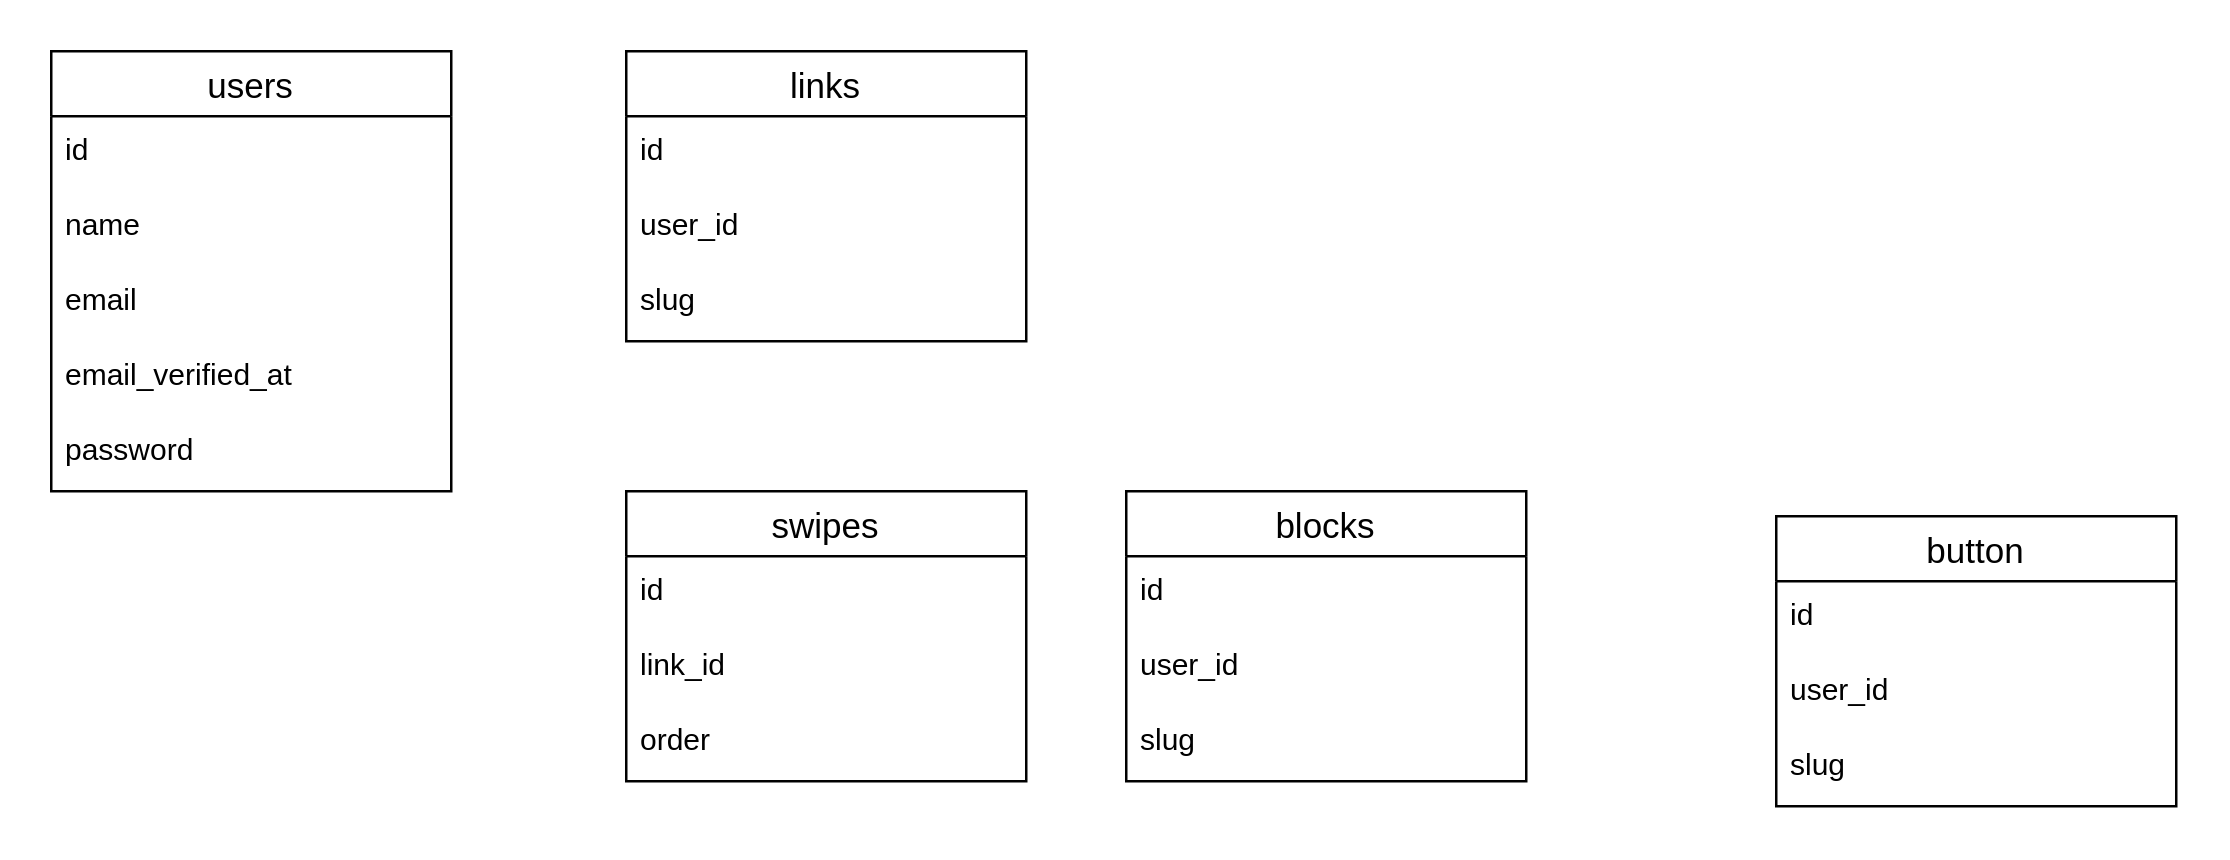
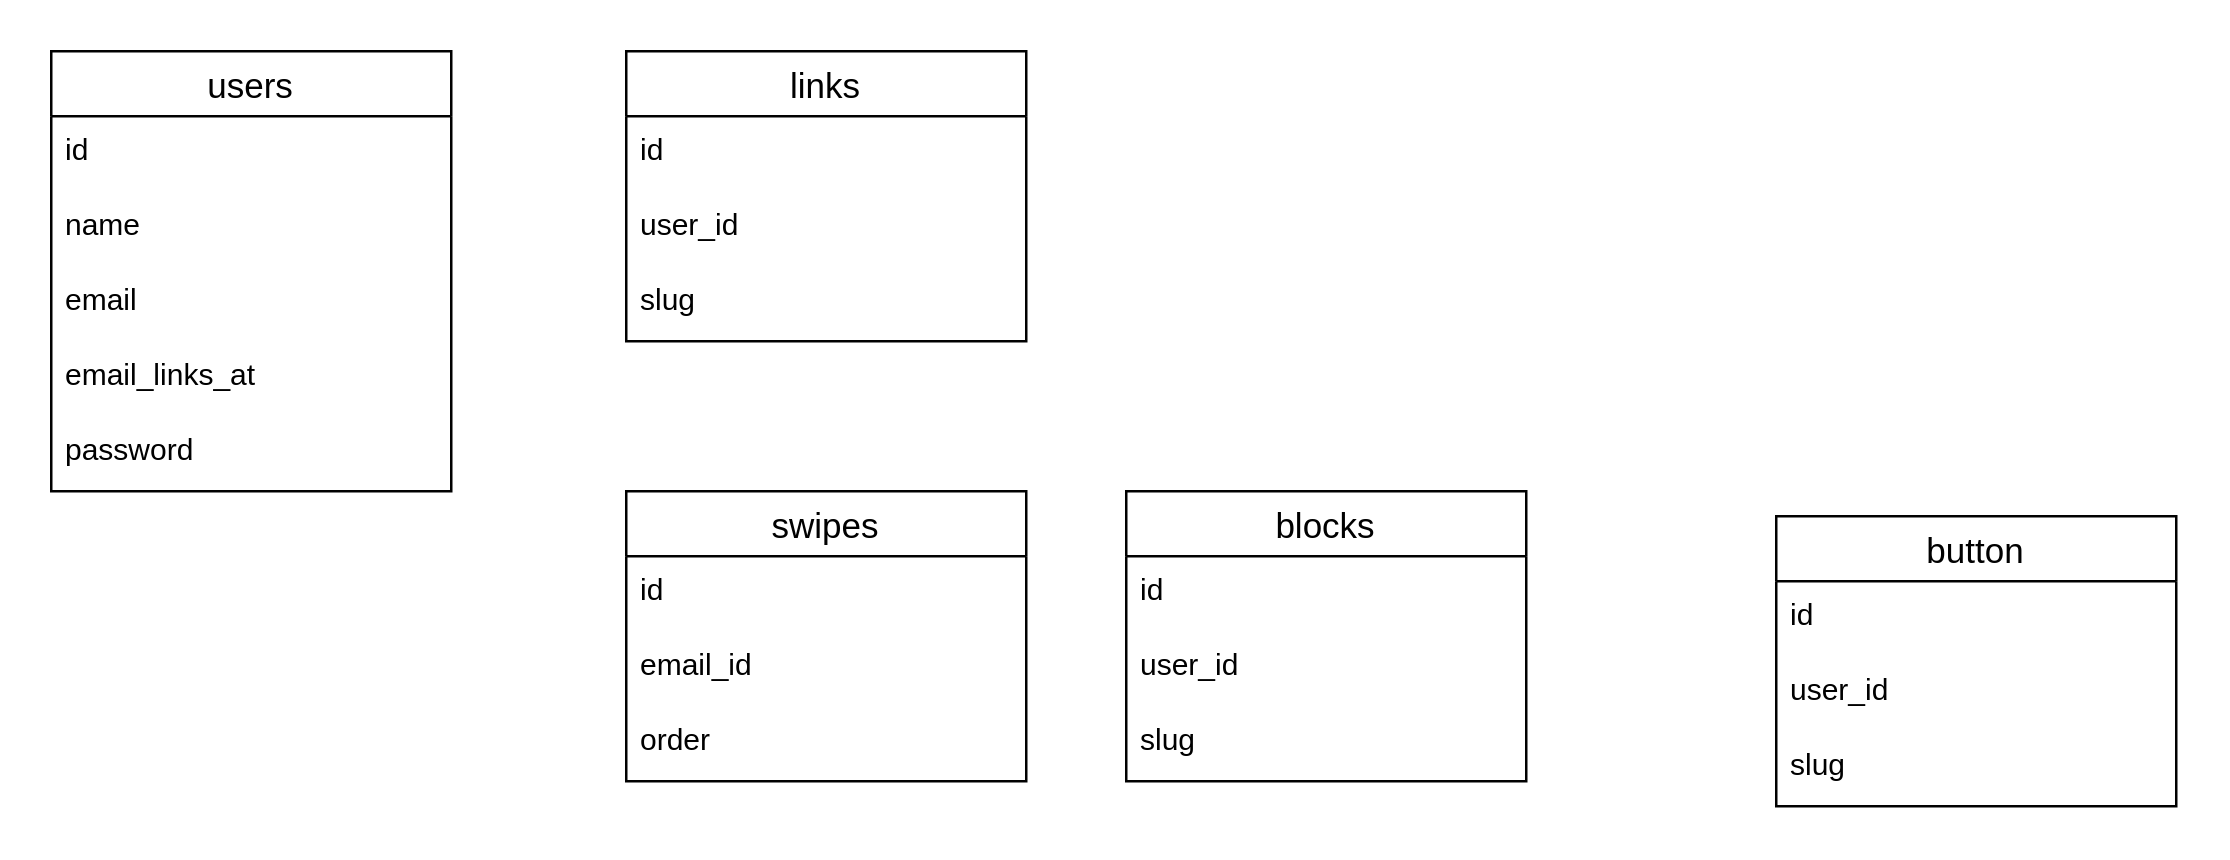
node "email_verified_at": label "email_verified_at" -> "email_links_at"
node "link_id": label "link_id" -> "email_id"
